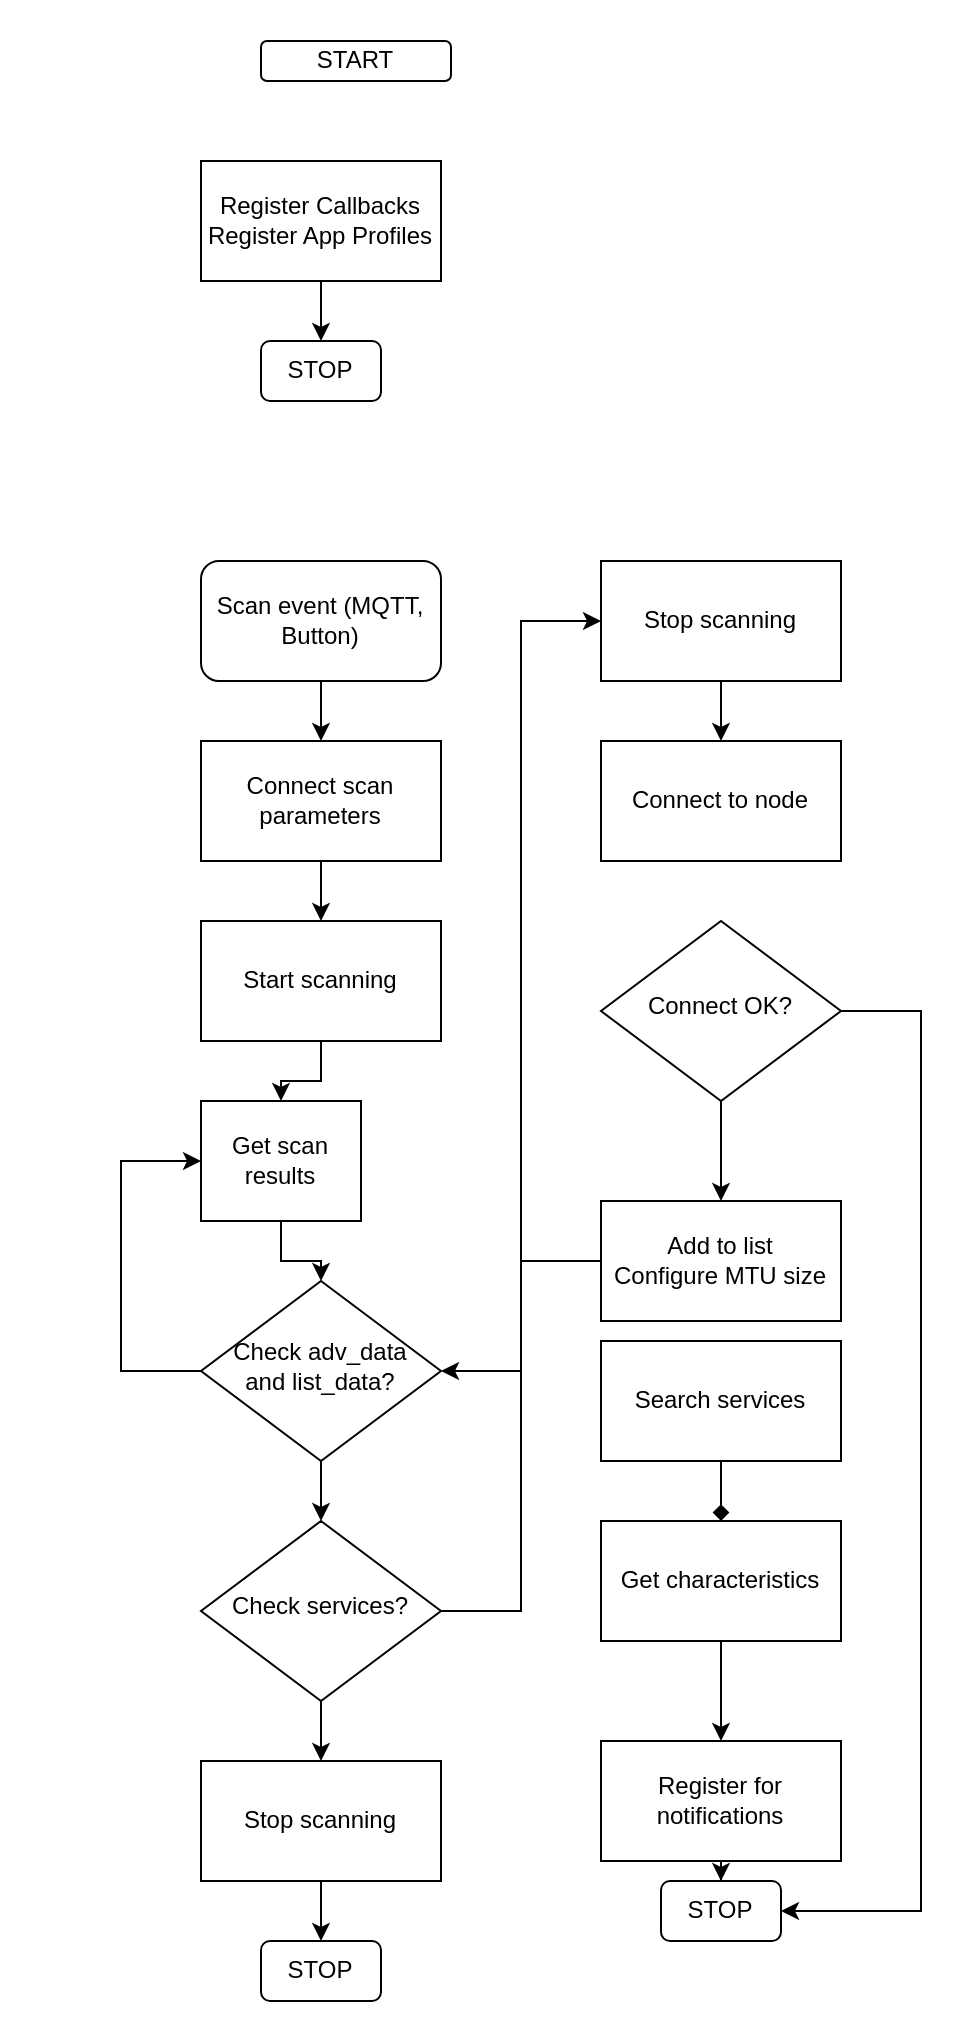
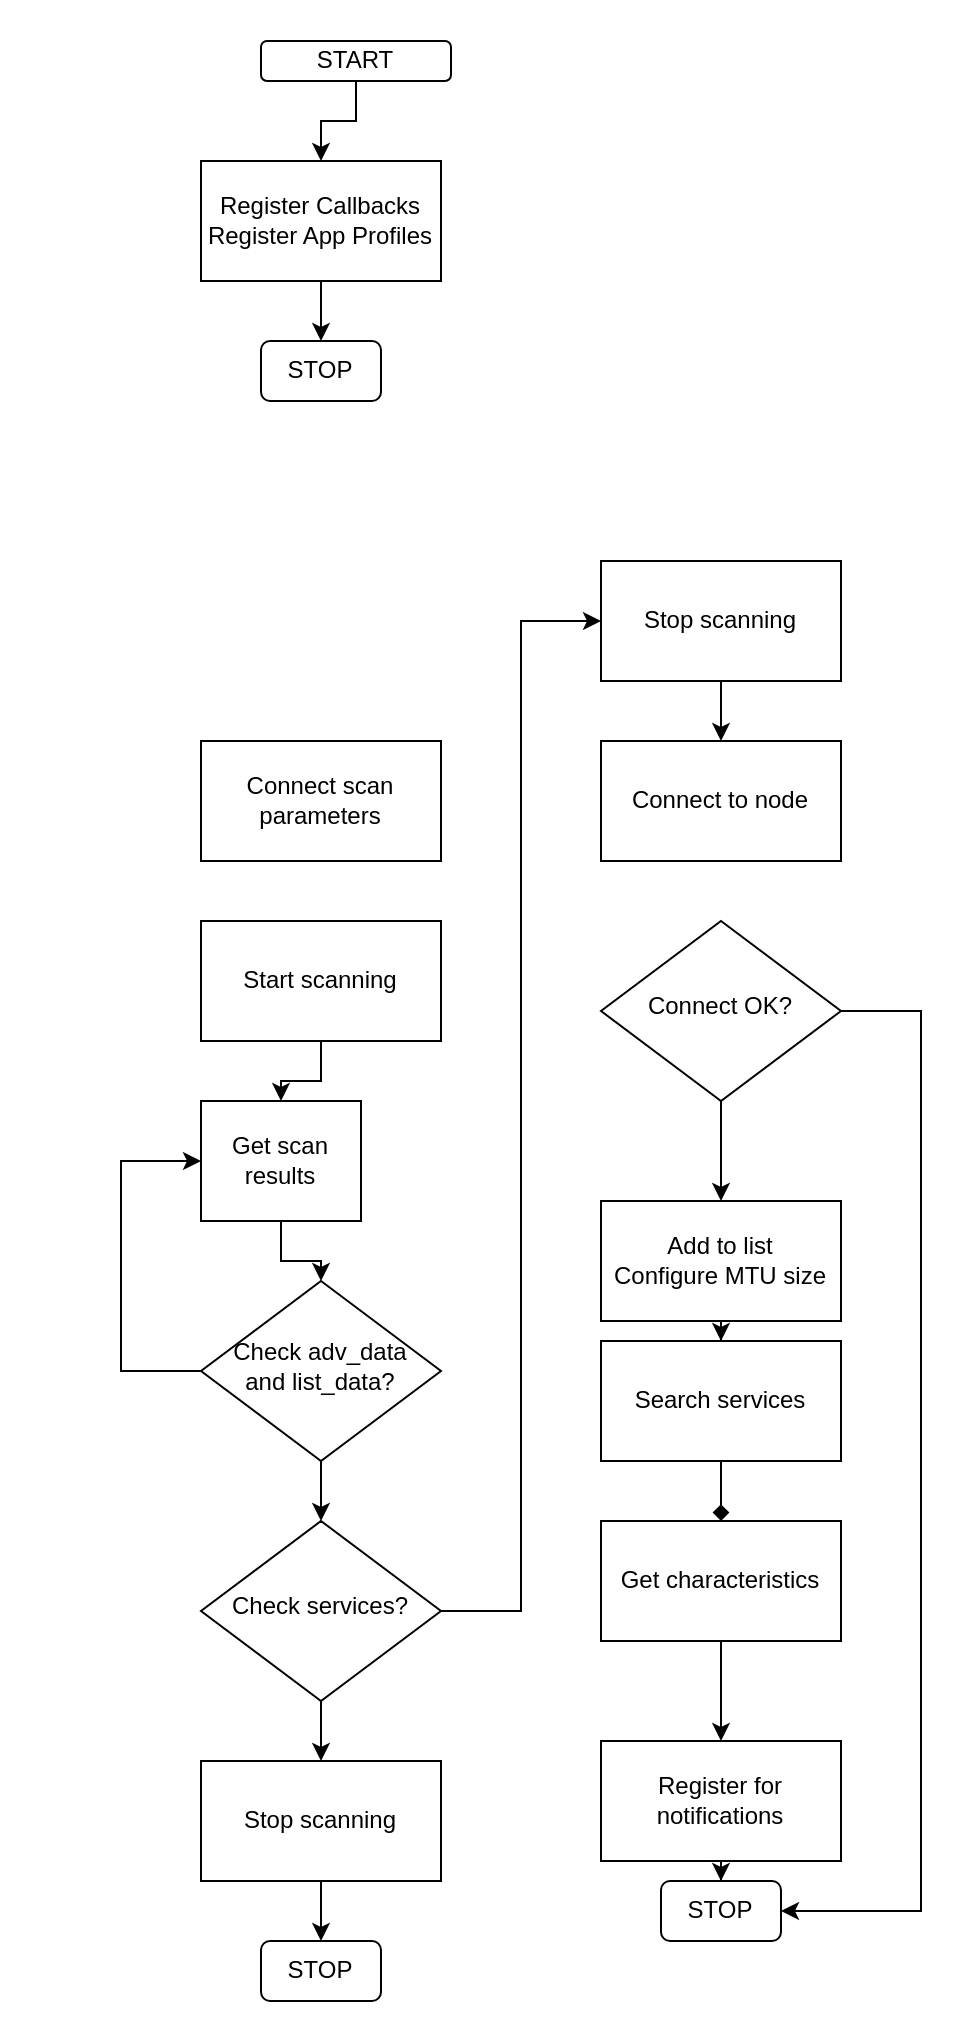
edge "START" -> "Register Callbacks Register App Profiles": added
node "Scan event (MQTT, Button)": removed
edge "Scan event (MQTT, Button)" -> "Connect scan parameters": removed
edge "Connect scan parameters" -> "Start scanning": removed
edge "Add to list Configure MTU size" -> "Check adv_data and list_data?": now "Add to list Configure MTU size" -> "Search services"
